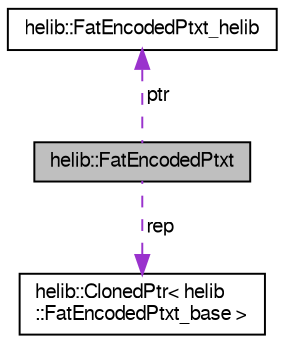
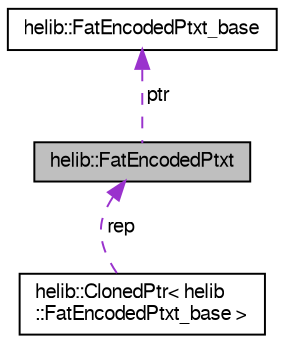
node "helib::FatEncodedPtxt_helib": label "helib::FatEncodedPtxt_helib" -> "helib::FatEncodedPtxt_base"
edge "helib::FatEncodedPtxt" -> "helib::ClonedPtr< helib ::FatEncodedPtxt_base >": reversed
